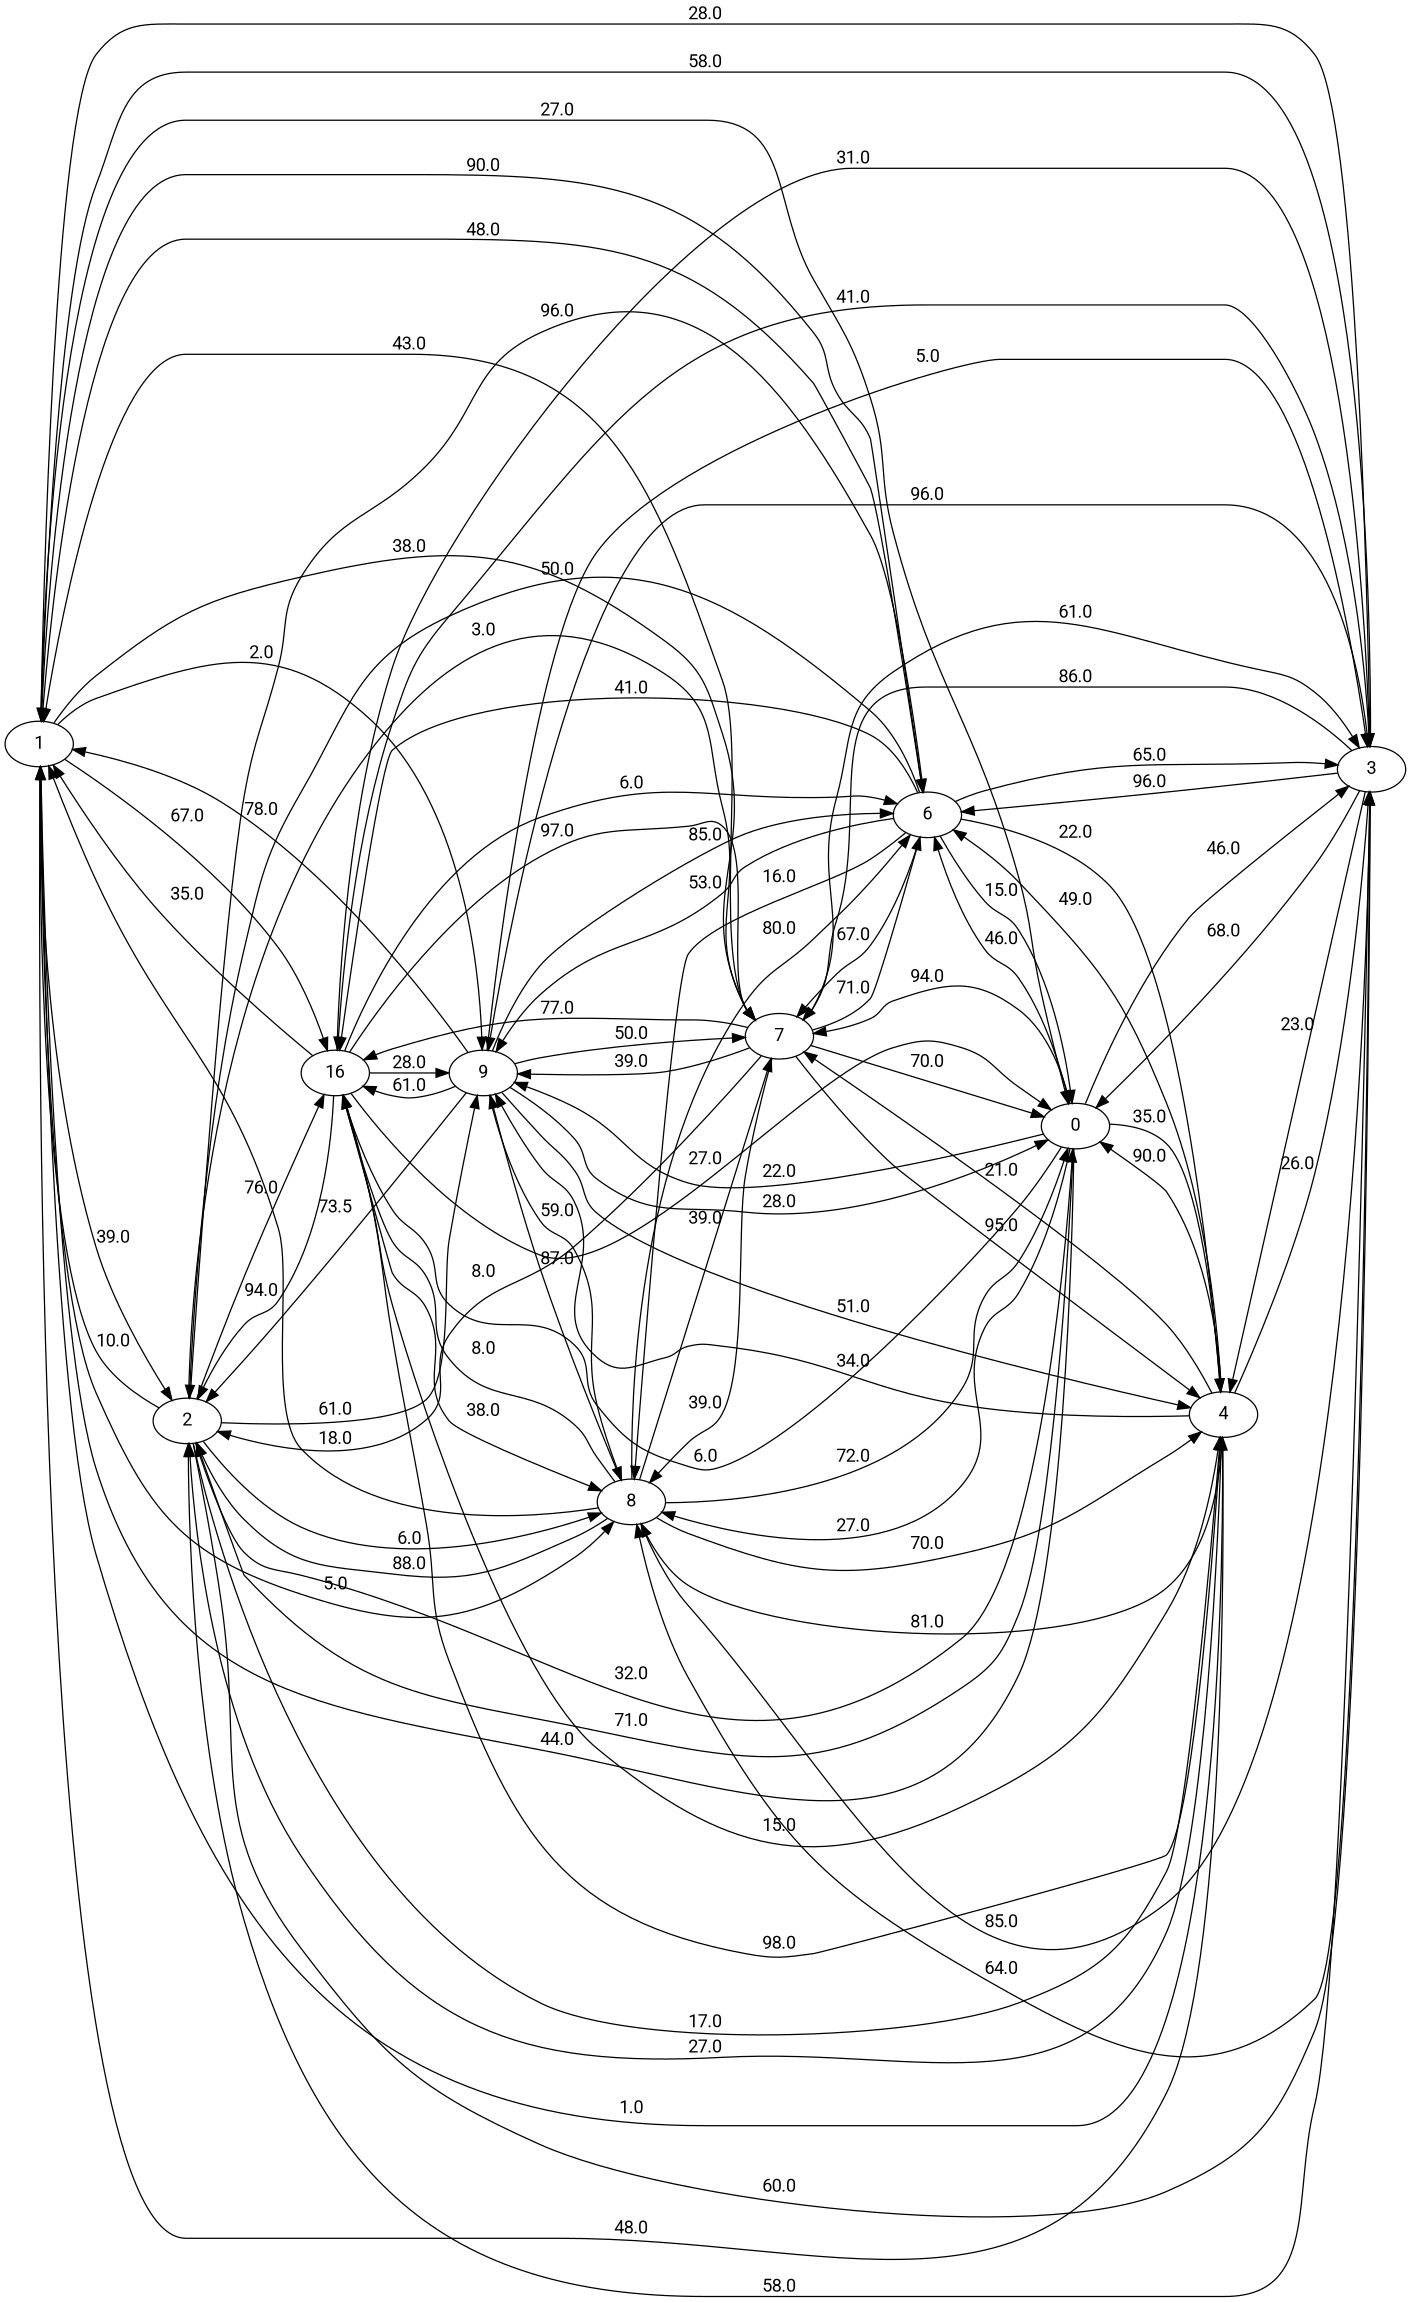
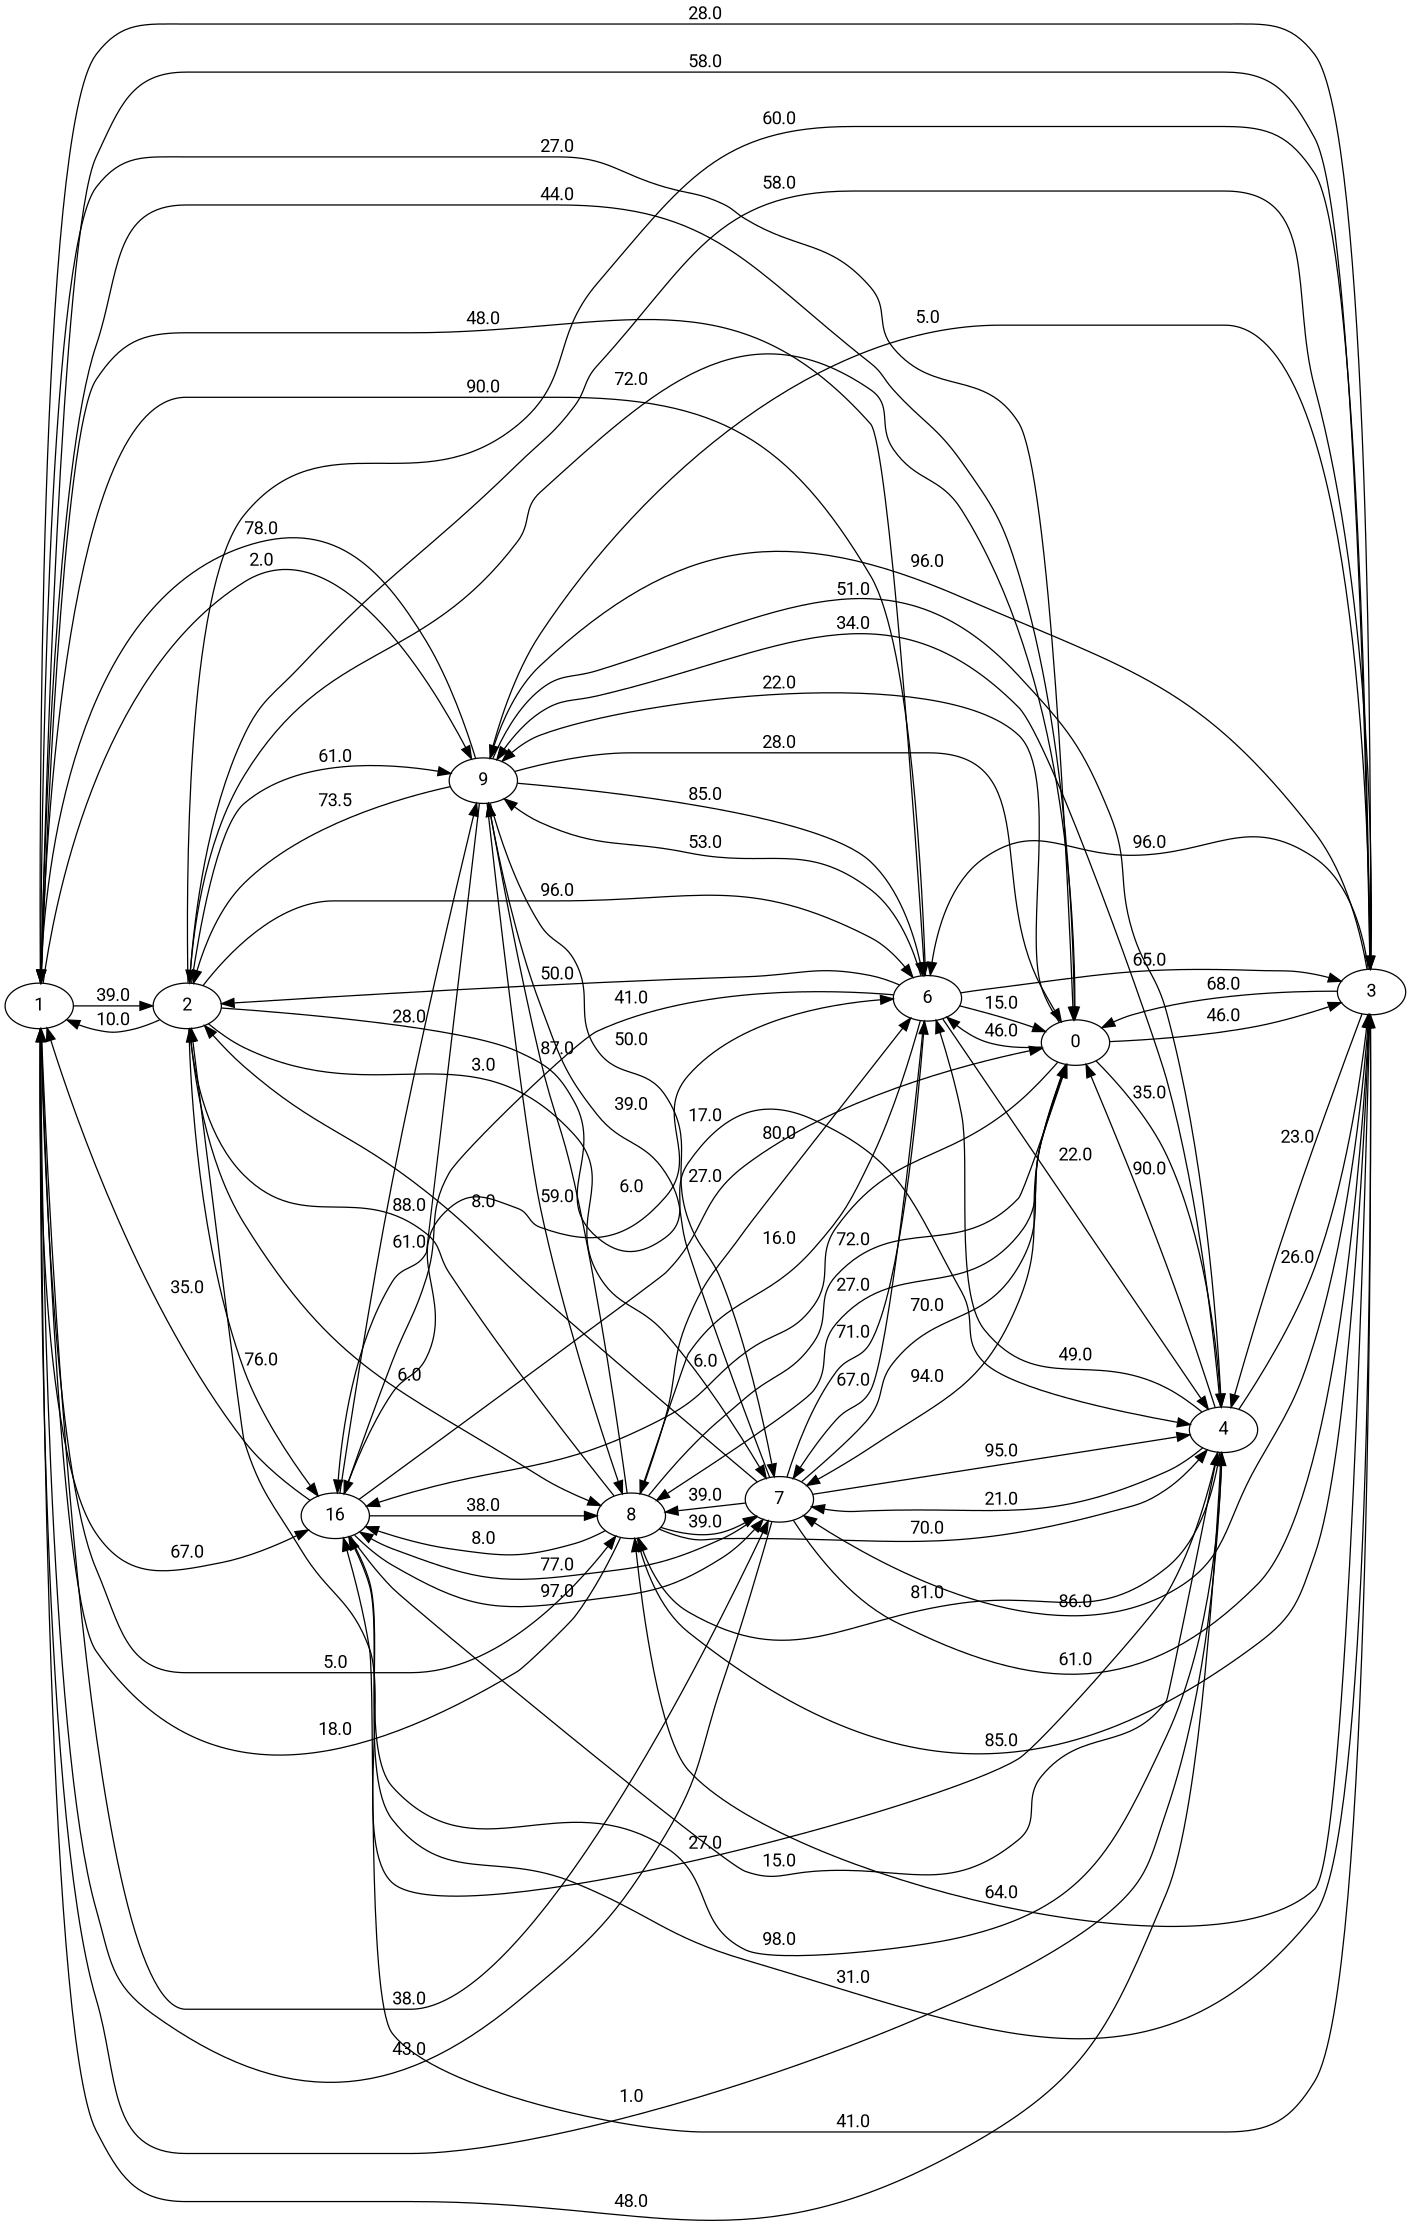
edge "16" -> "2": removed, label "94.0"
edge "2" -> "0": label "32.0" -> "72.0"
edge "0" -> "2": removed, label "71.0"
